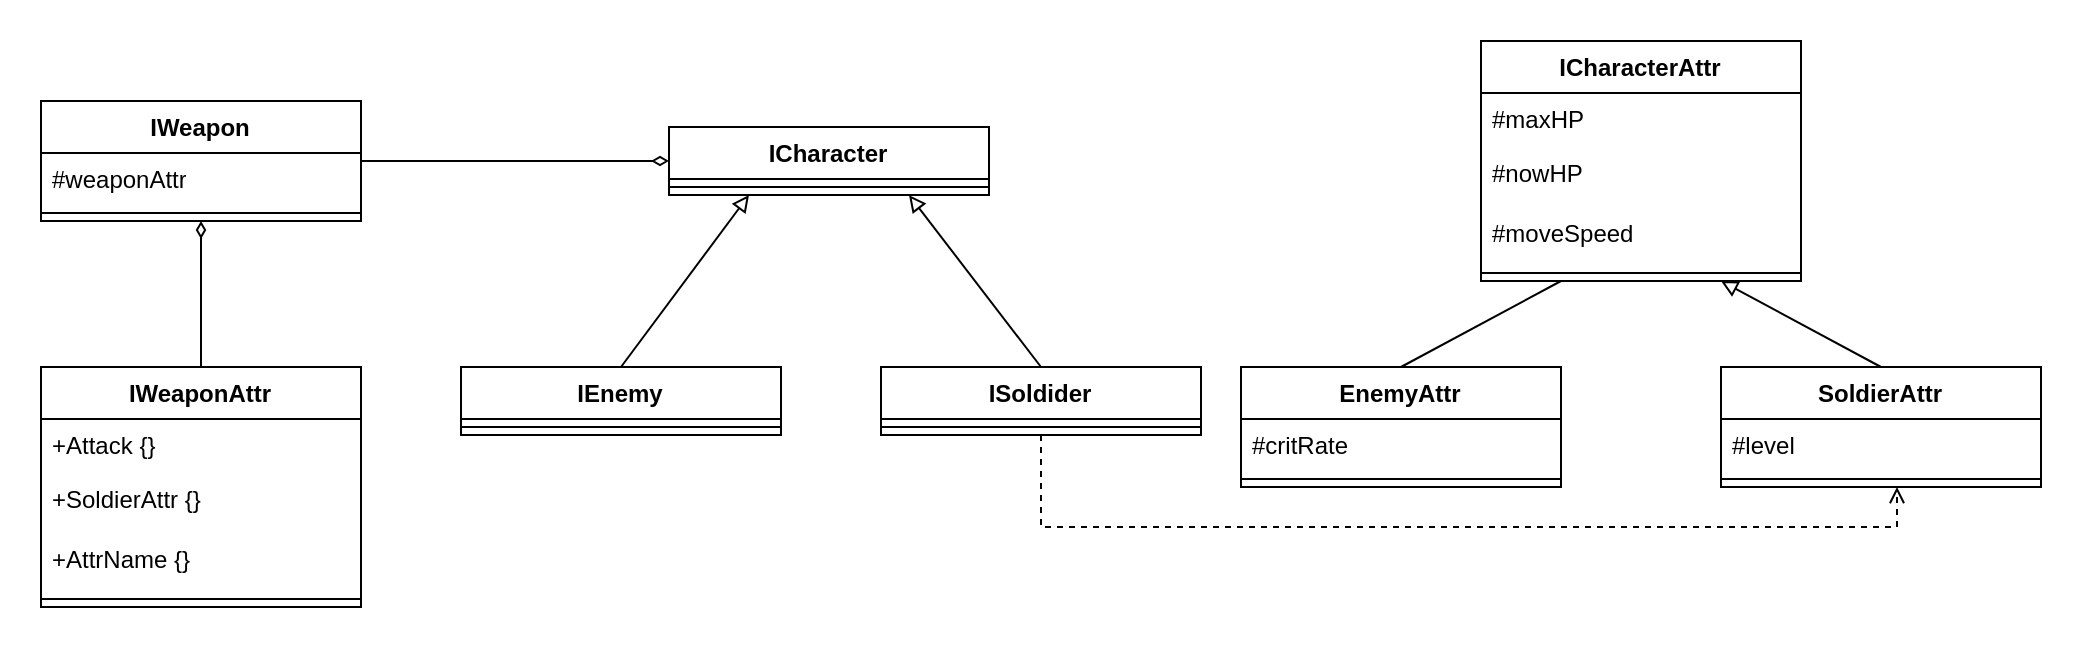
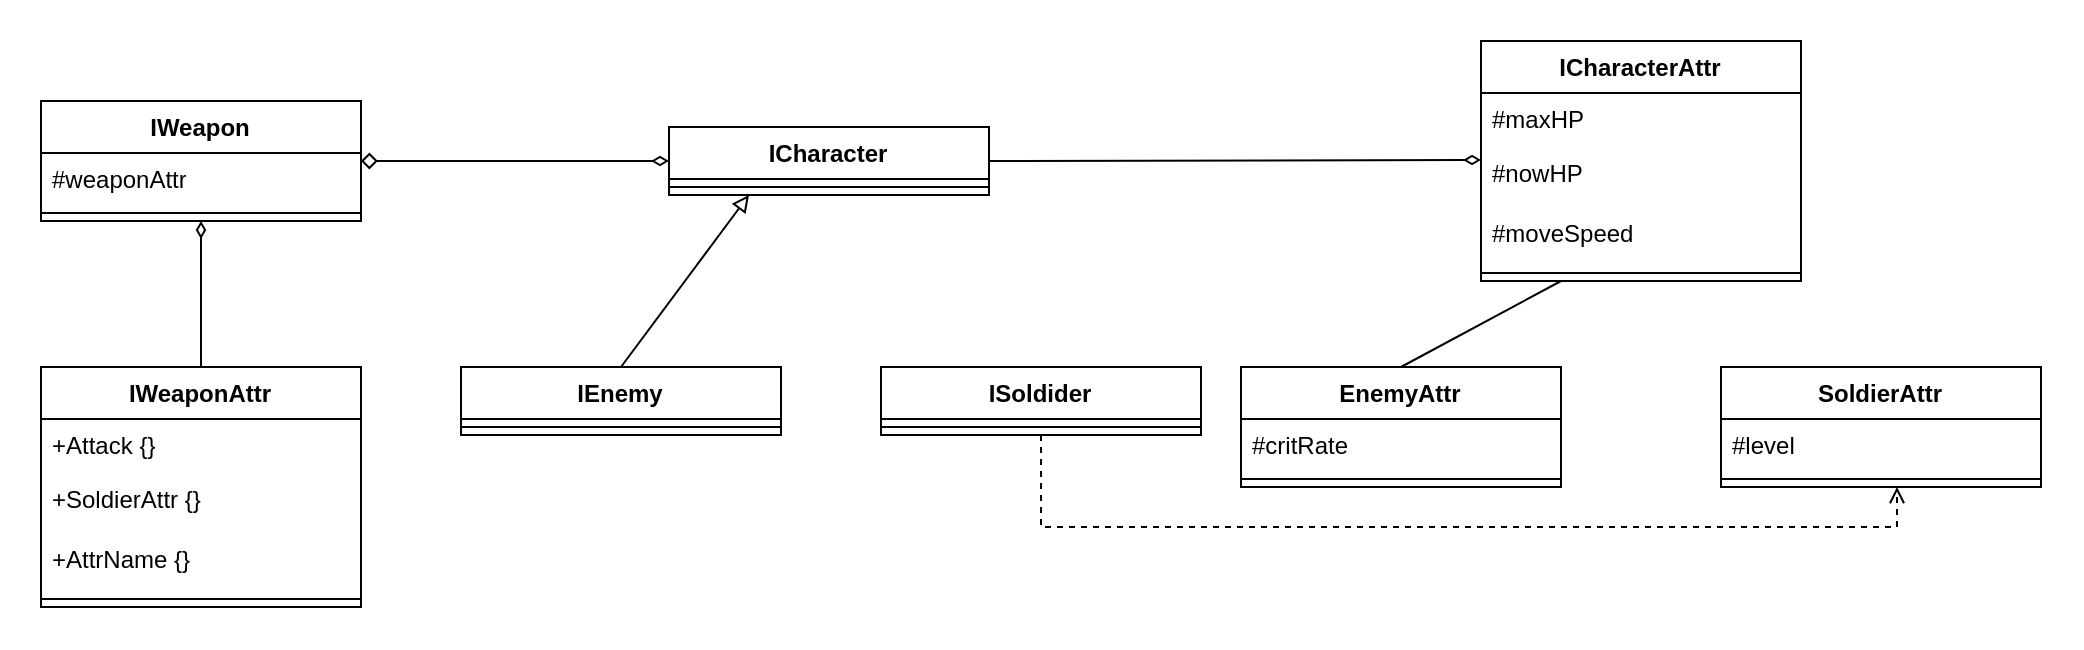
edge "#weaponAttr" -> "ICharacter": arrowhead none -> diamond
edge "ICharacter" -> "#nowHP": added
edge "ISoldider" -> "ICharacter": removed
edge "SoldierAttr" -> "ICharacterAttr": removed
